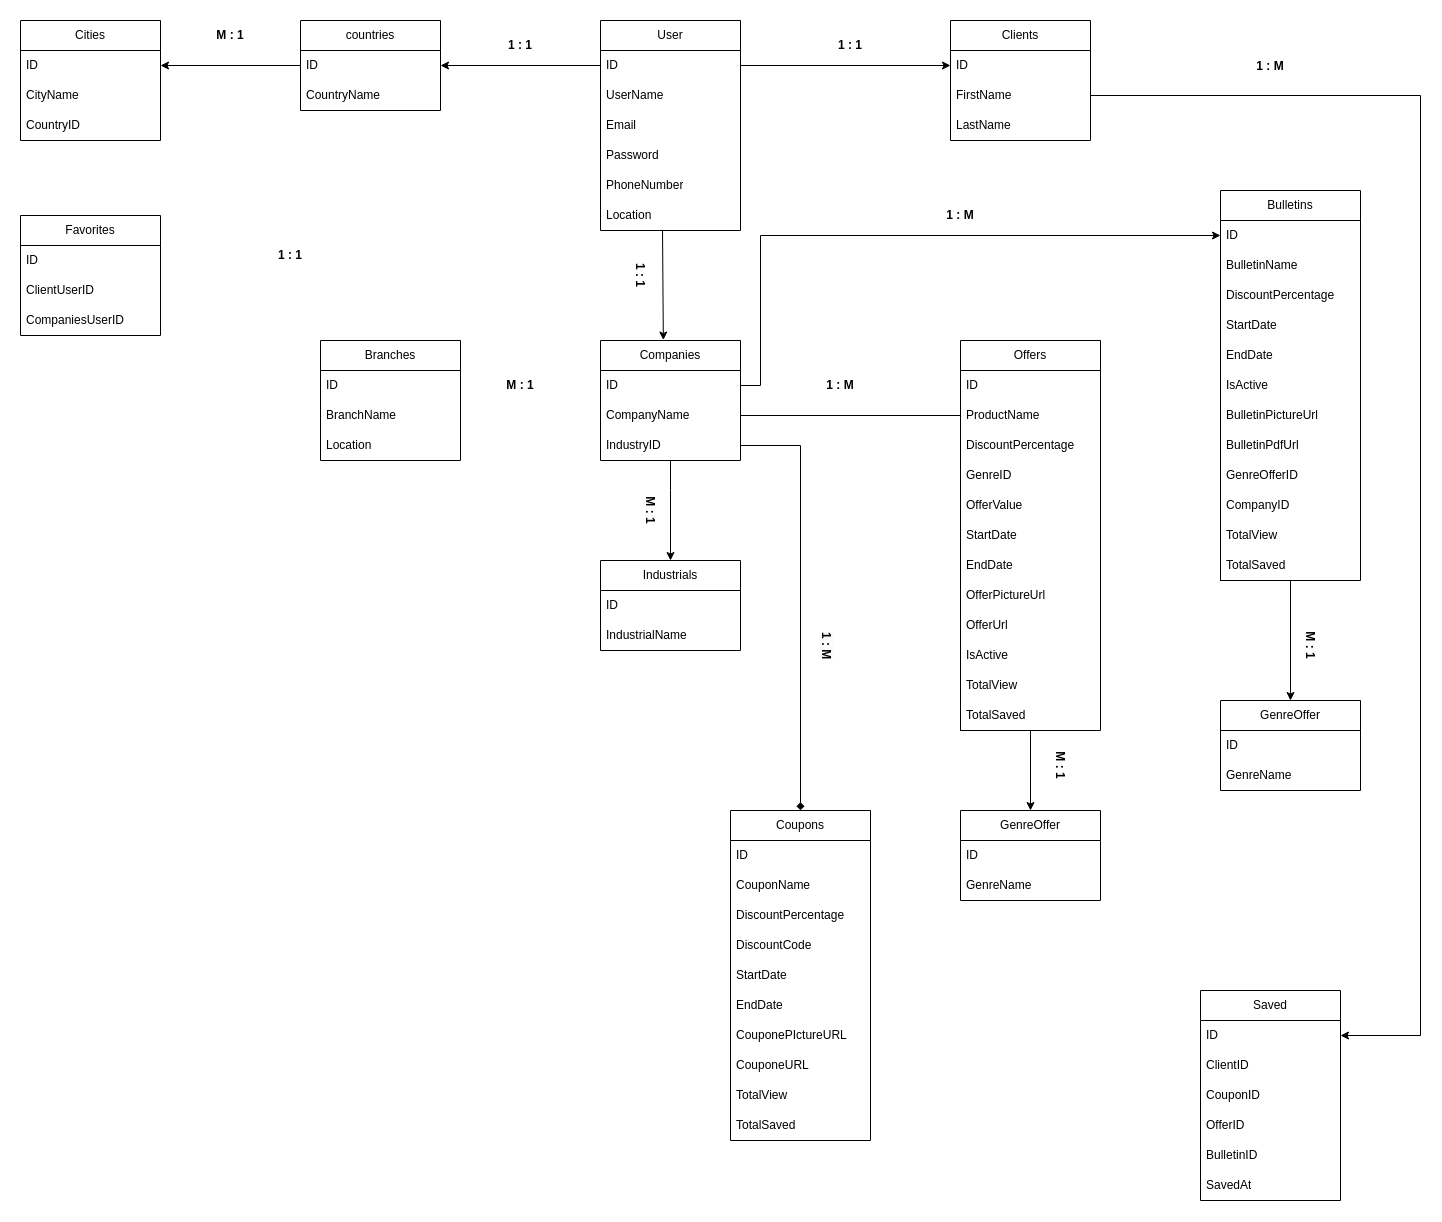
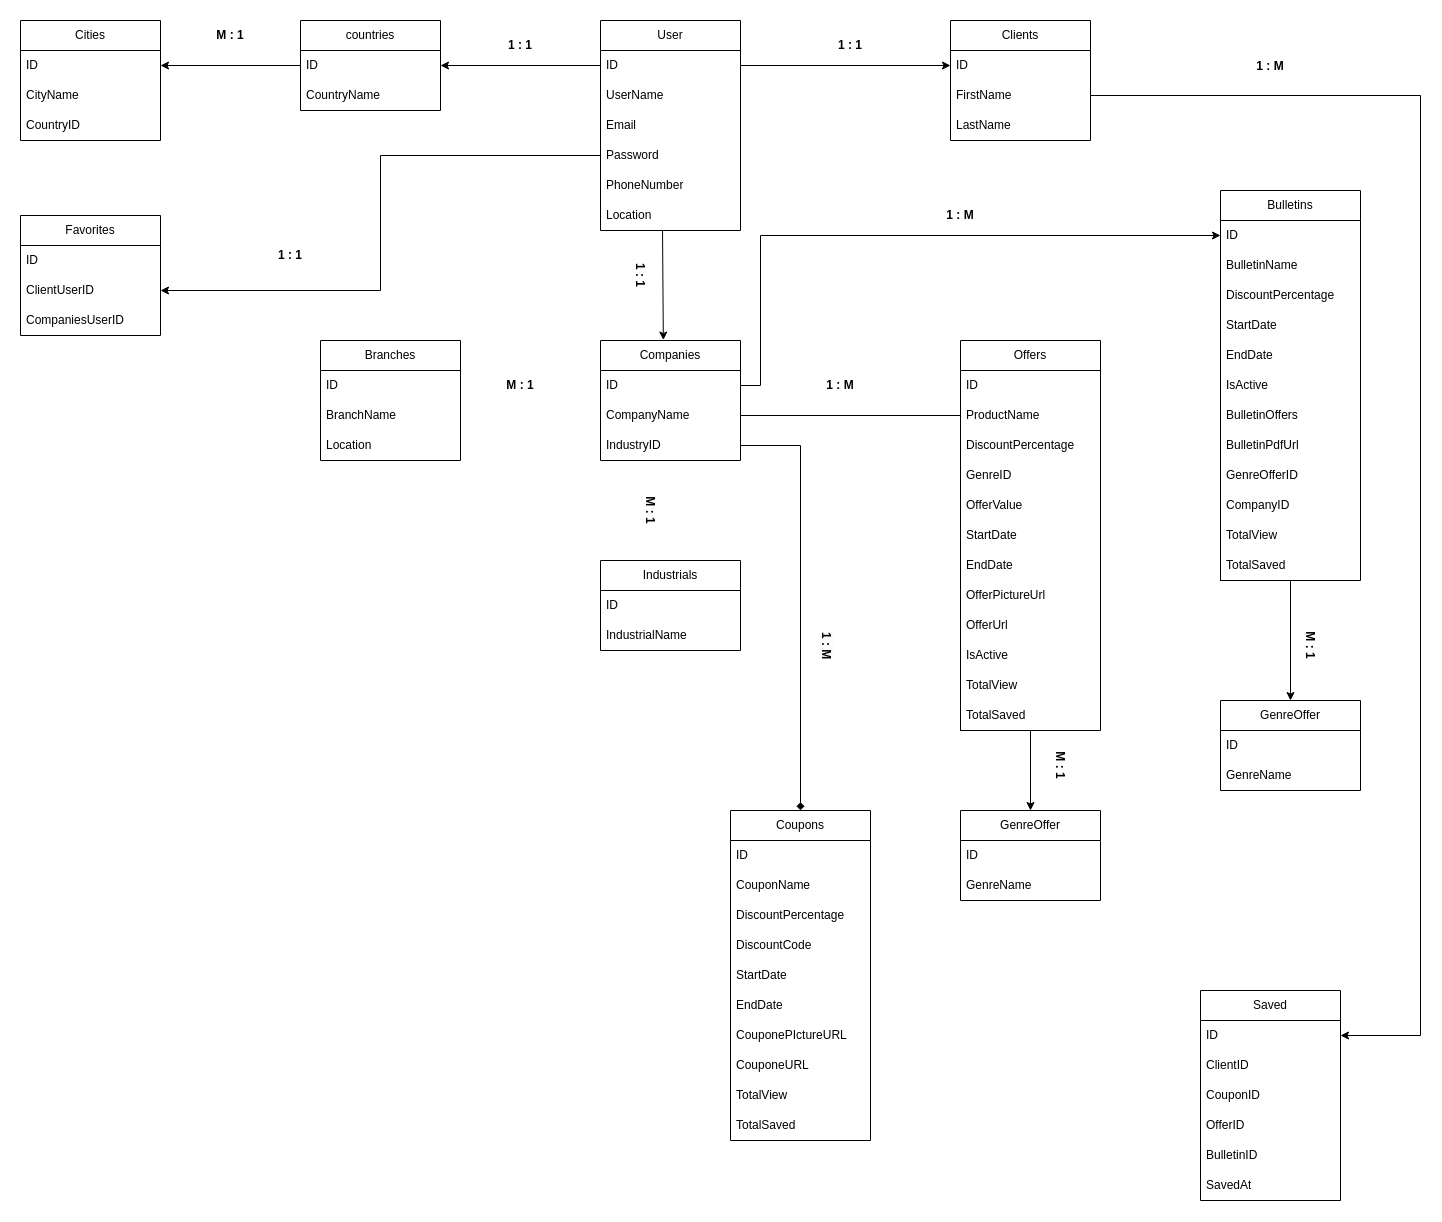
edge "Password" -> "ClientUserID": added
node "BulletinPictureUrl": label "BulletinPictureUrl" -> "BulletinOffers"
edge "IndustryID" -> "Industrials": removed
